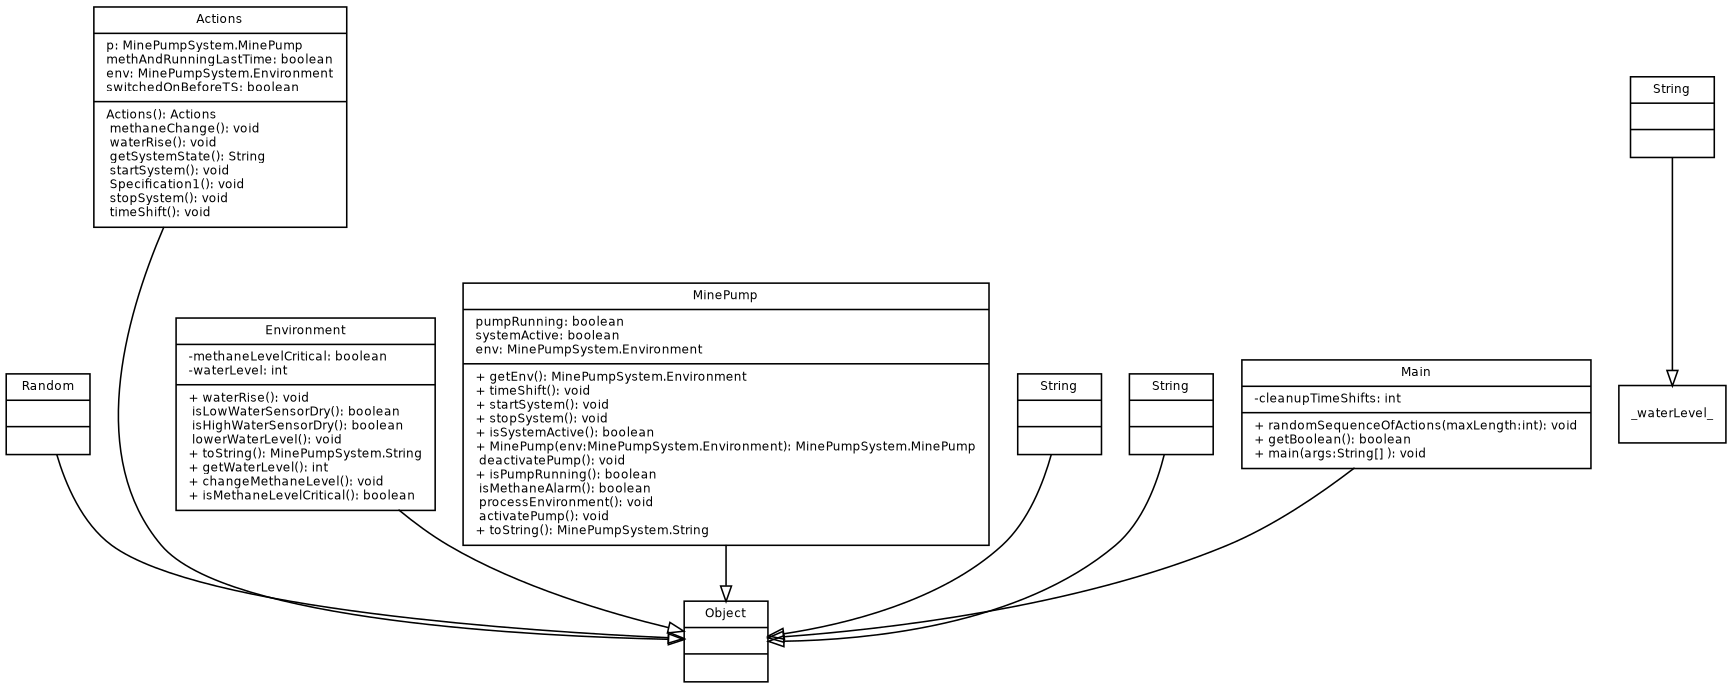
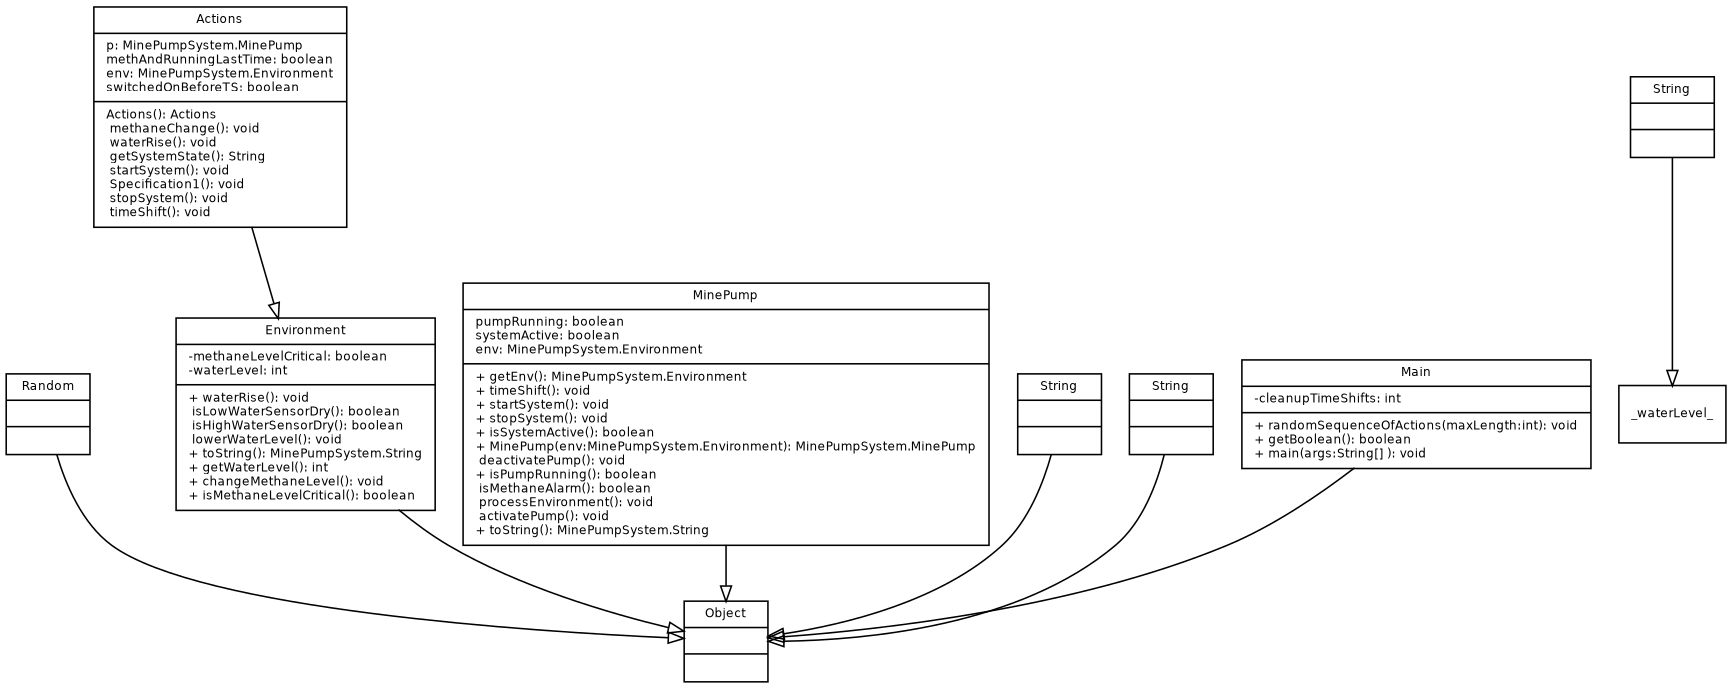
edge "Actions" -> "Object": now "Actions" -> "Environment"
